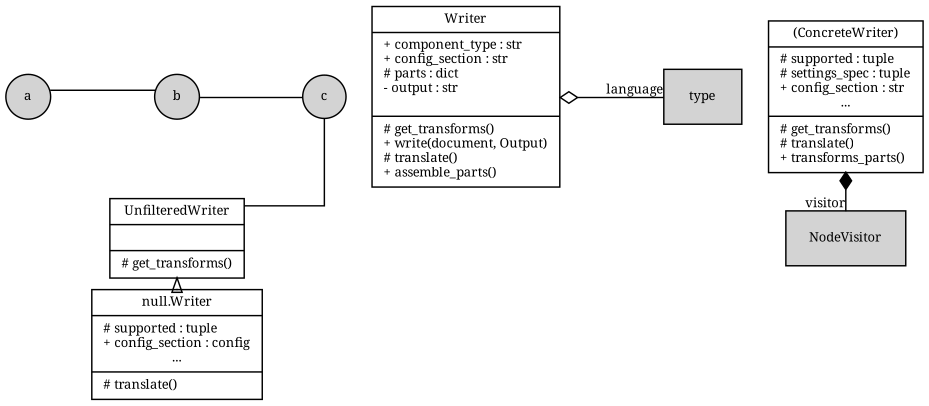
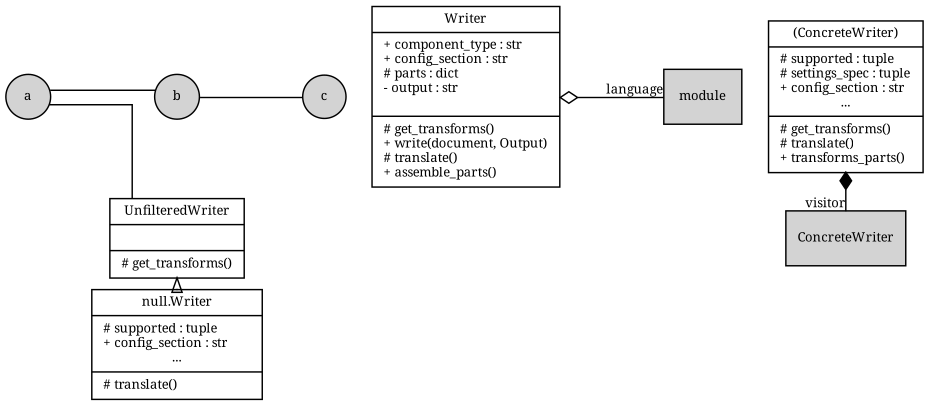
node "type": label "type" -> "module"
edge "c" -- "UnfilteredWriter": now "a" -- "UnfilteredWriter"
node "NodeVisitor": label "NodeVisitor" -> "ConcreteWriter"
node "null.Writer": text "+ config_section : config" -> "+ config_section : str"
